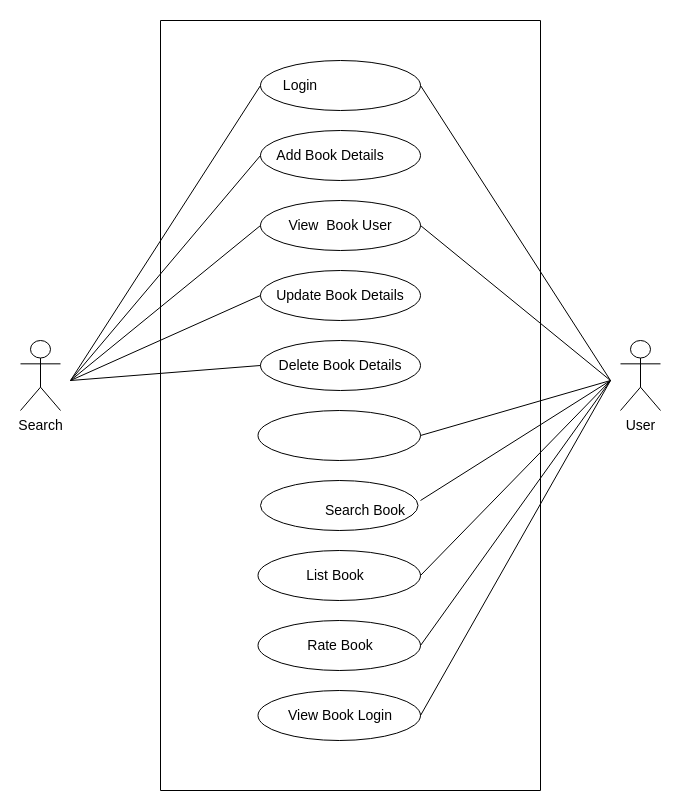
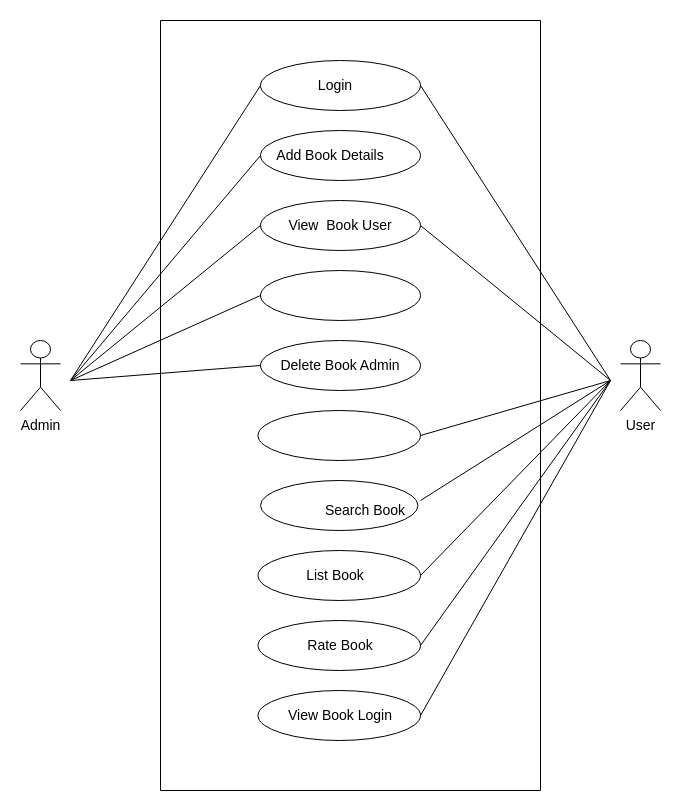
node "Login": moved (301, 86) -> (336, 86)
node "Update Book Details": removed
node "Delete Book Details": label "Delete Book Details" -> "Delete Book Admin"
node "Search": label "Search" -> "Admin"
